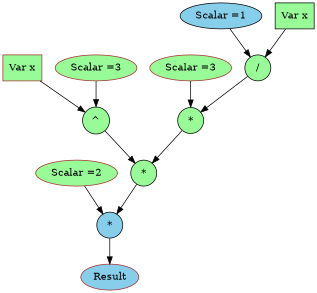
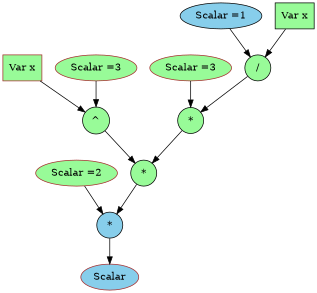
node "Result": label "Result" -> "Scalar"
